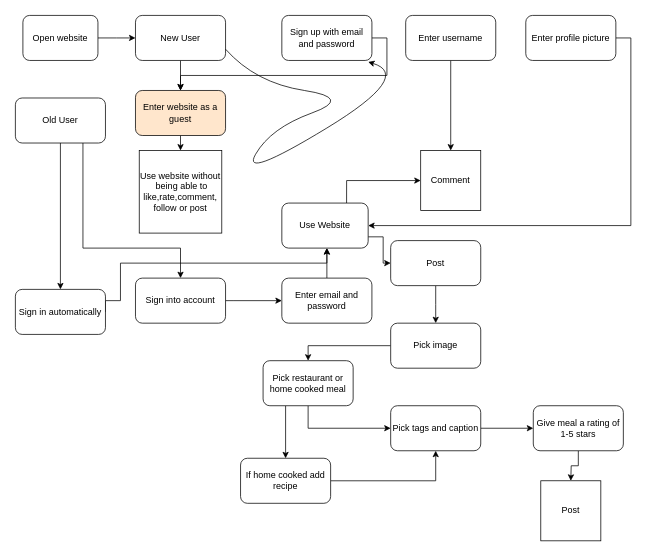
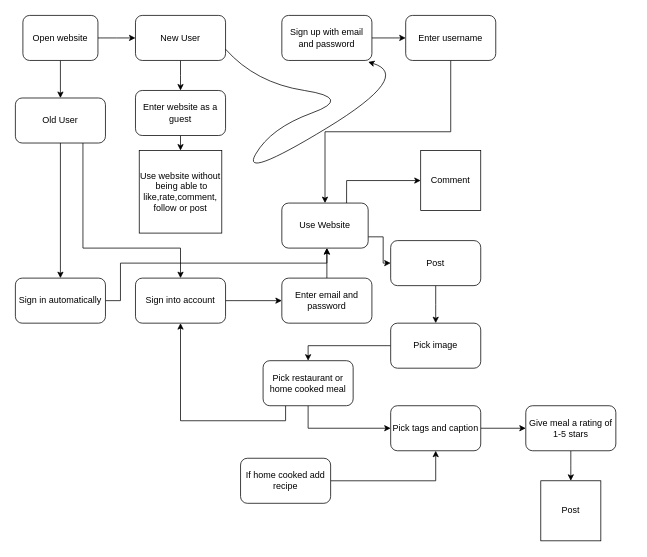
node "Enter profile picture": removed
edge "Sign up with email and password" -> "Enter website as a guest": now "Sign up with email and password" -> "Enter username"
edge "Open website" -> "Old User": added
node "Enter website as a guest": fillcolor #ffe6cc -> #ffffff
edge "Enter username" -> "Comment": now "Enter username" -> "Use Website"
edge "Enter profile picture" -> "Use Website": removed
node "Sign in automatically": moved (60, 312) -> (60, 300)
node "Give meal a rating of 1-5 stars": moved (578, 428) -> (570, 428)
edge "Pick restaurant or home cooked meal" -> "If home cooked add recipe": now "Pick restaurant or home cooked meal" -> "Sign into account"
